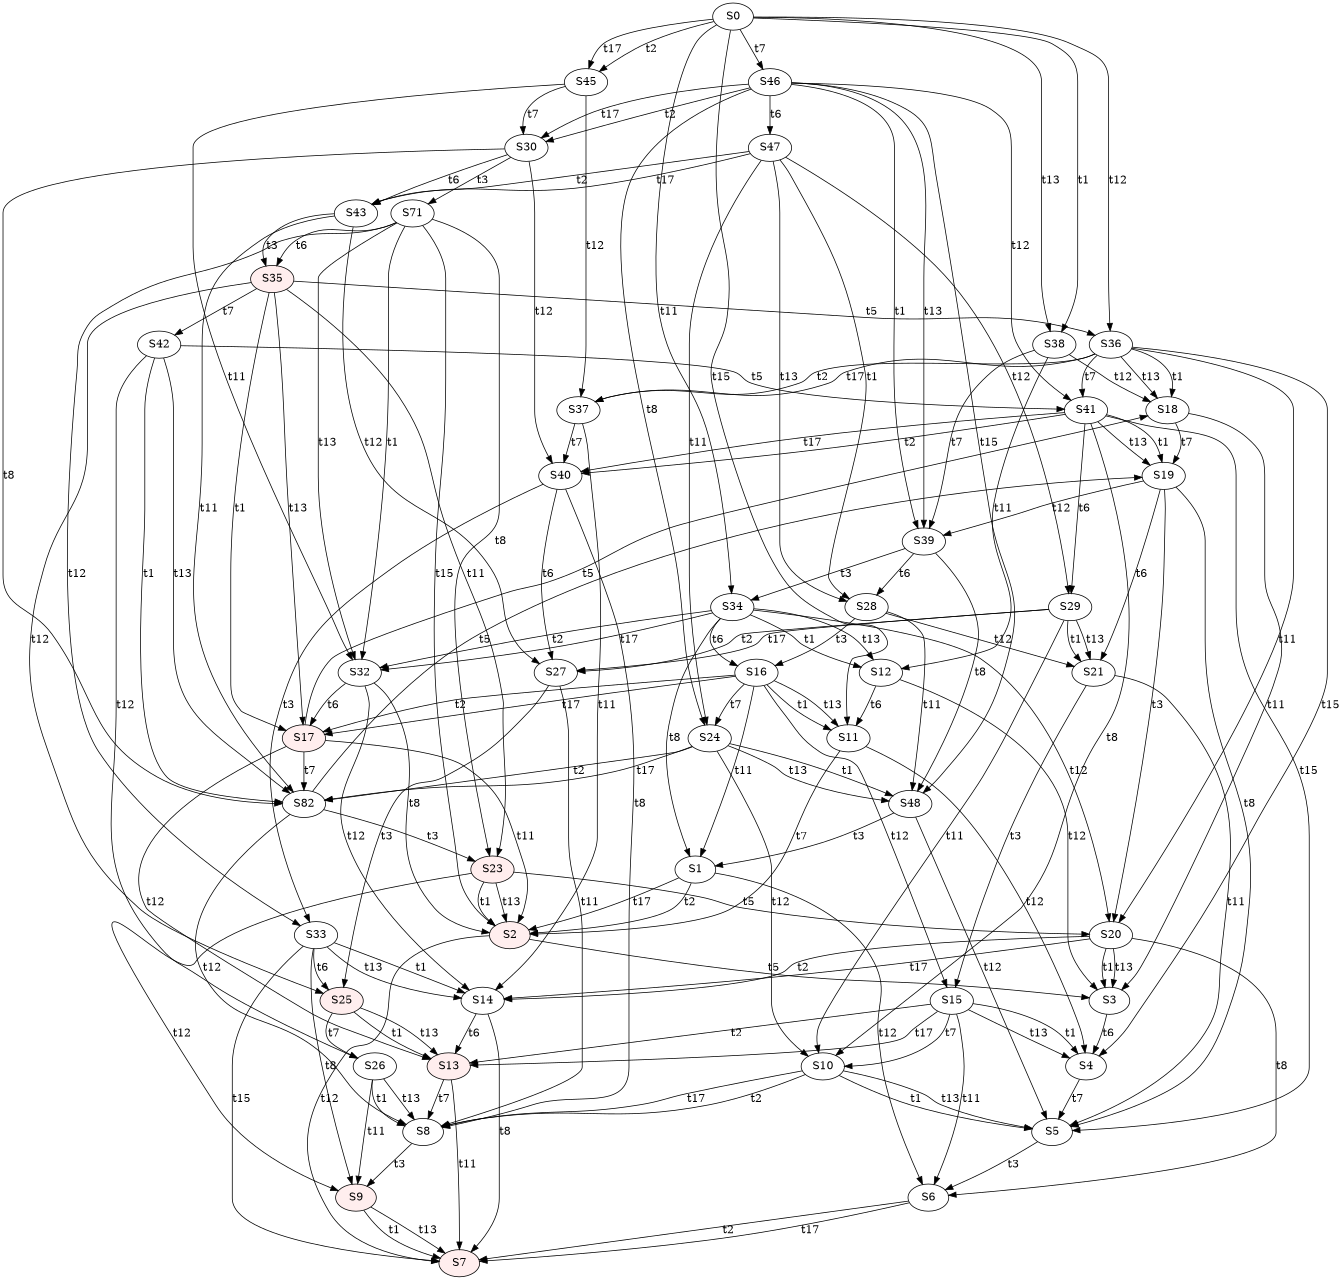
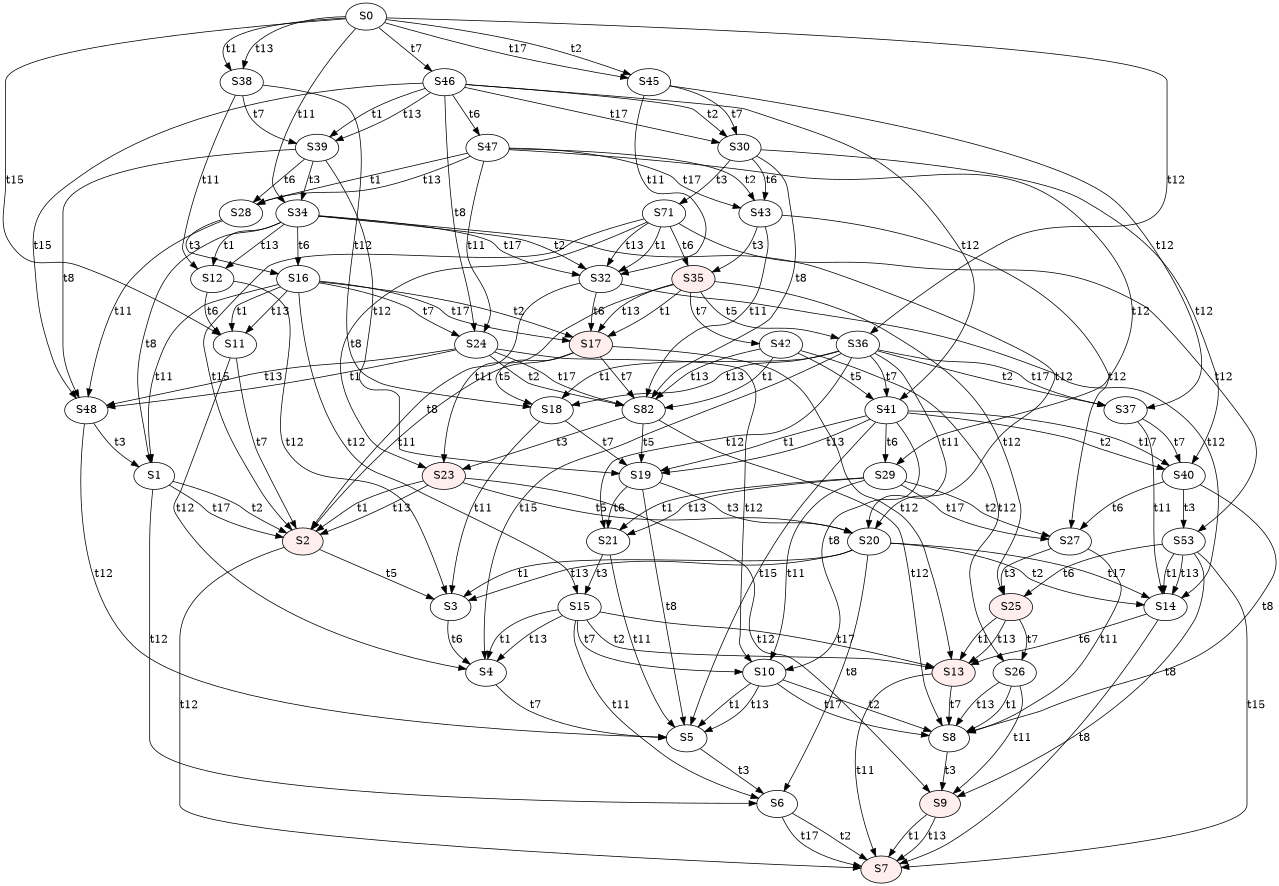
edge "S19" -> "S39": reversed
edge "S28" -> "S21": now "S36" -> "S21"
node "S33": label "S33" -> "S53"
